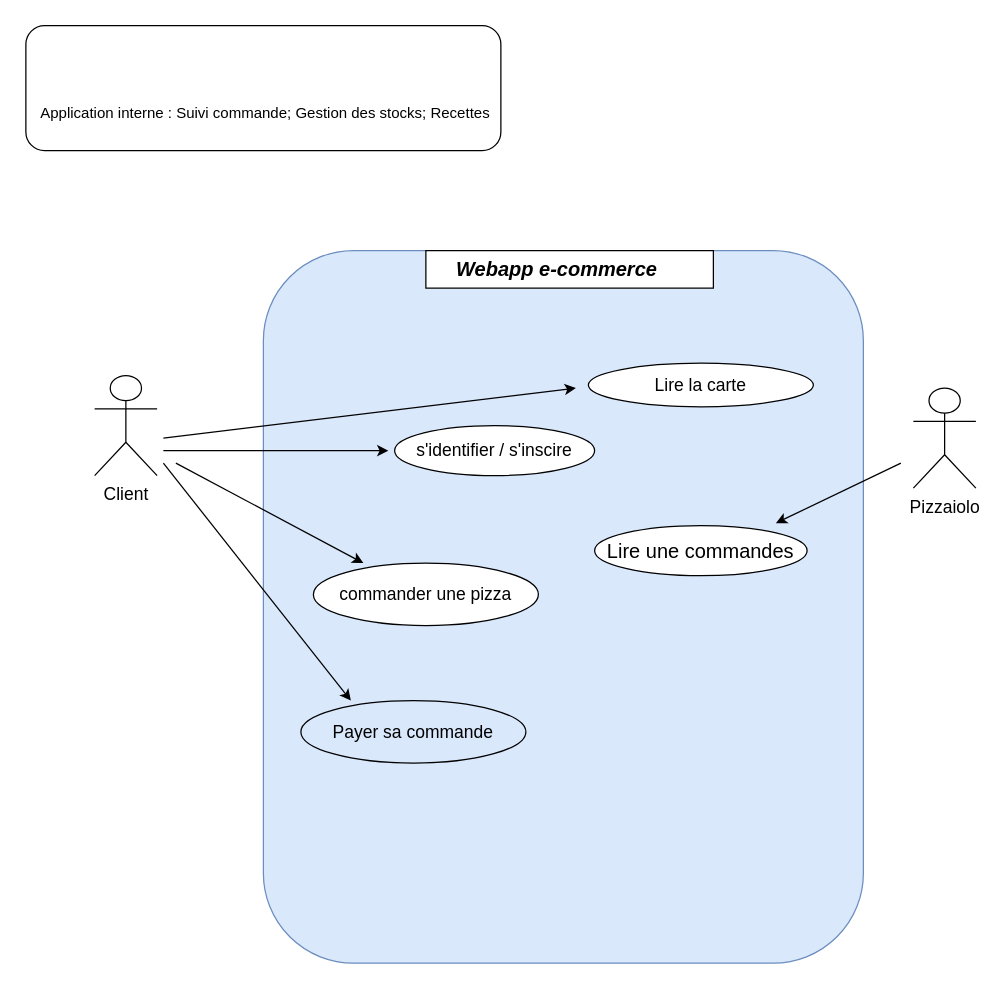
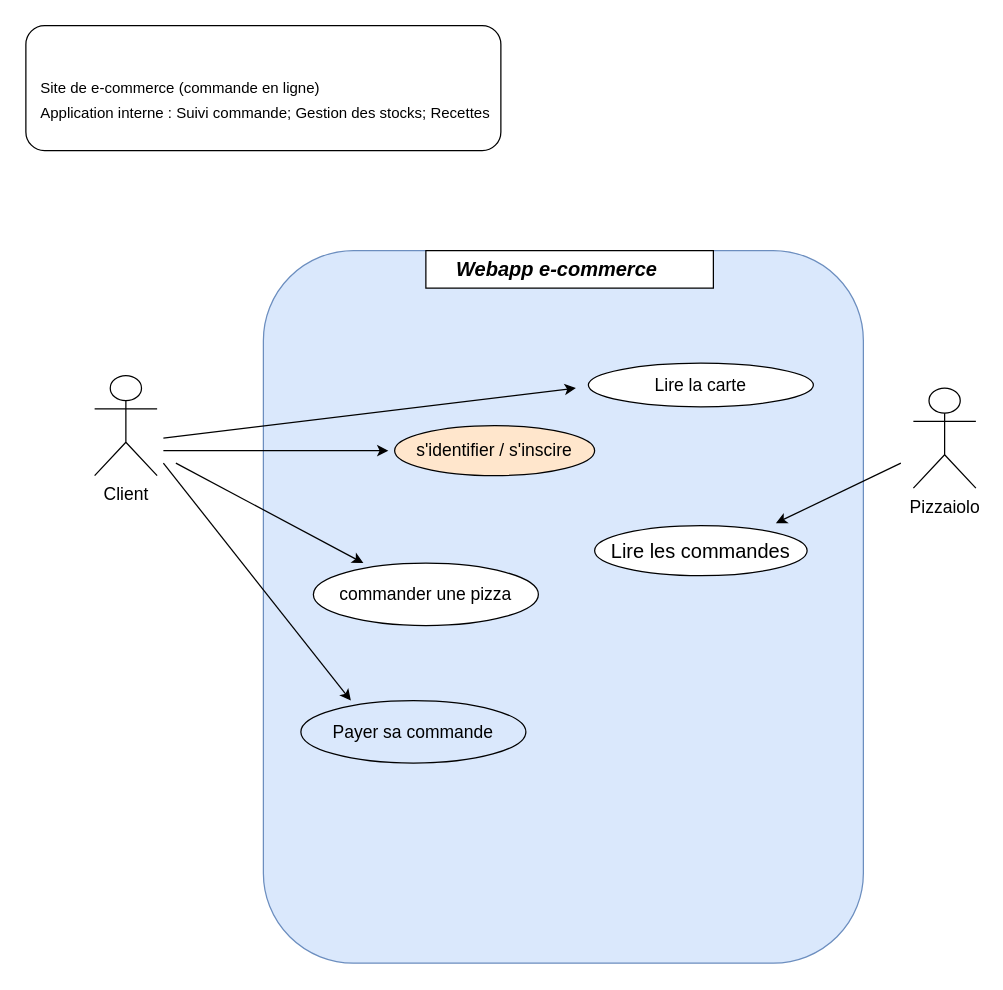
node "Site de e-commerce (commande en ligne)": added
node "s'identifier / s'inscire": fillcolor #ffffff -> #ffe6cc
node "Lire une commandes": label "Lire une commandes" -> "Lire les commandes"
